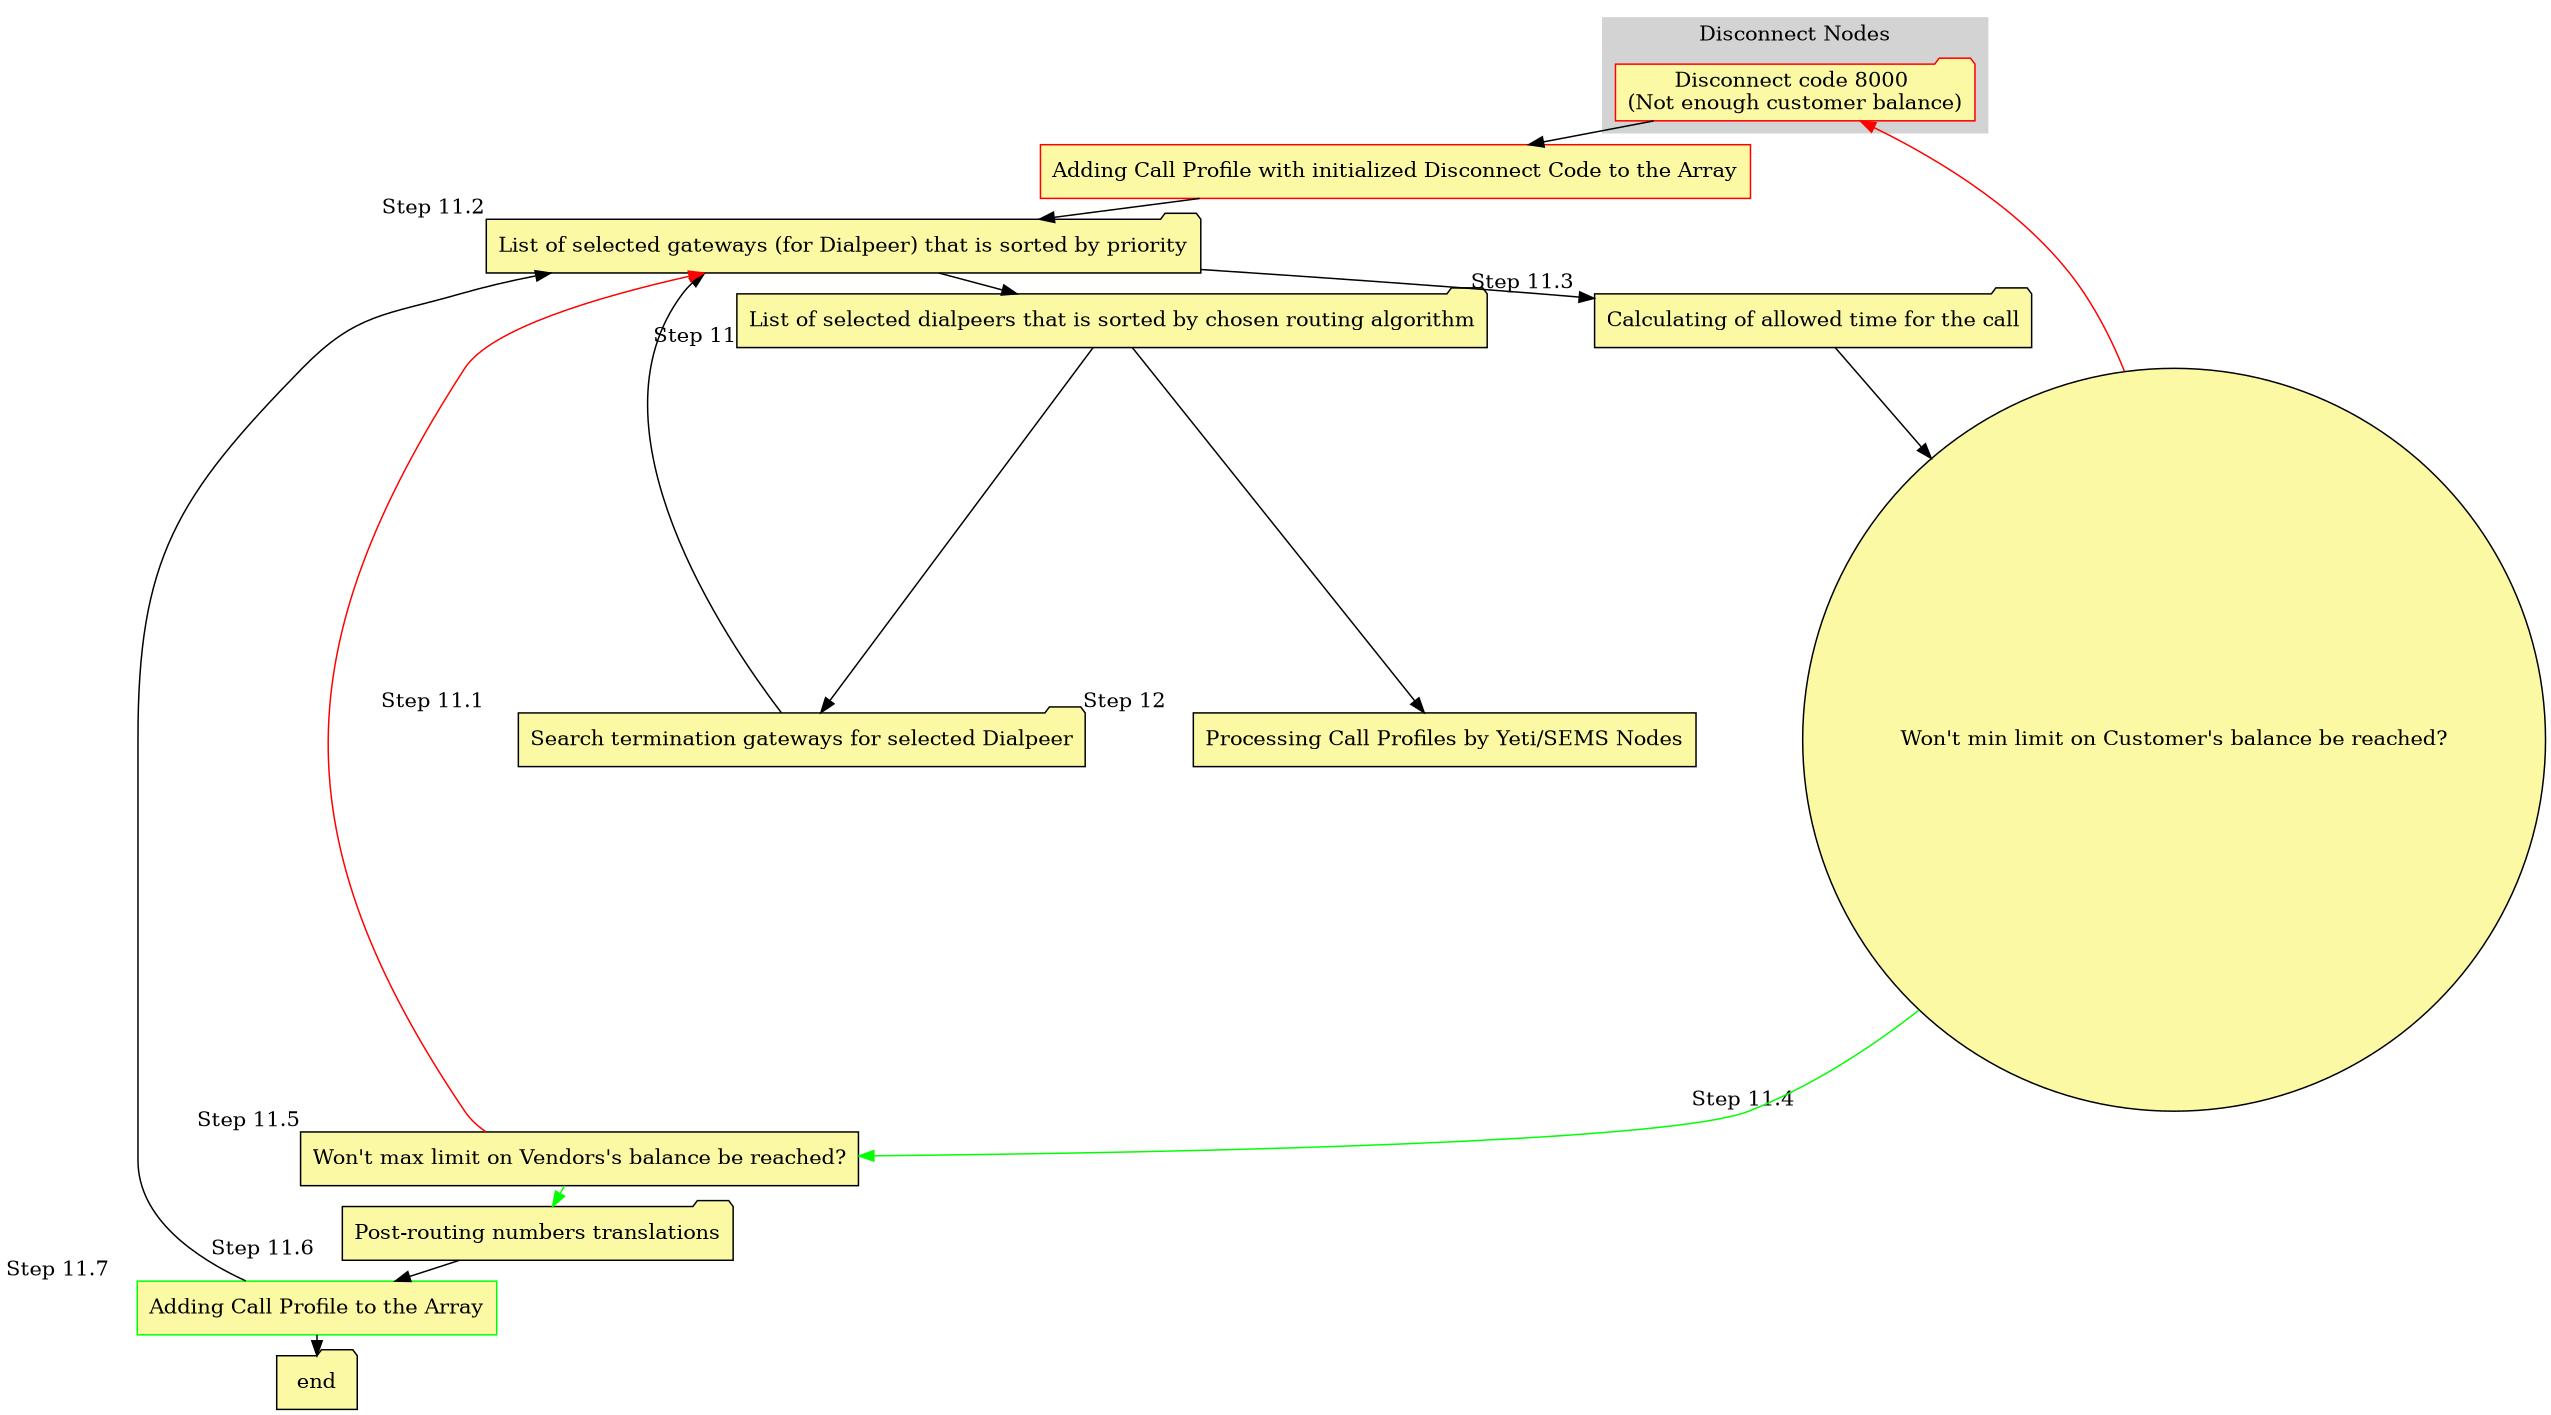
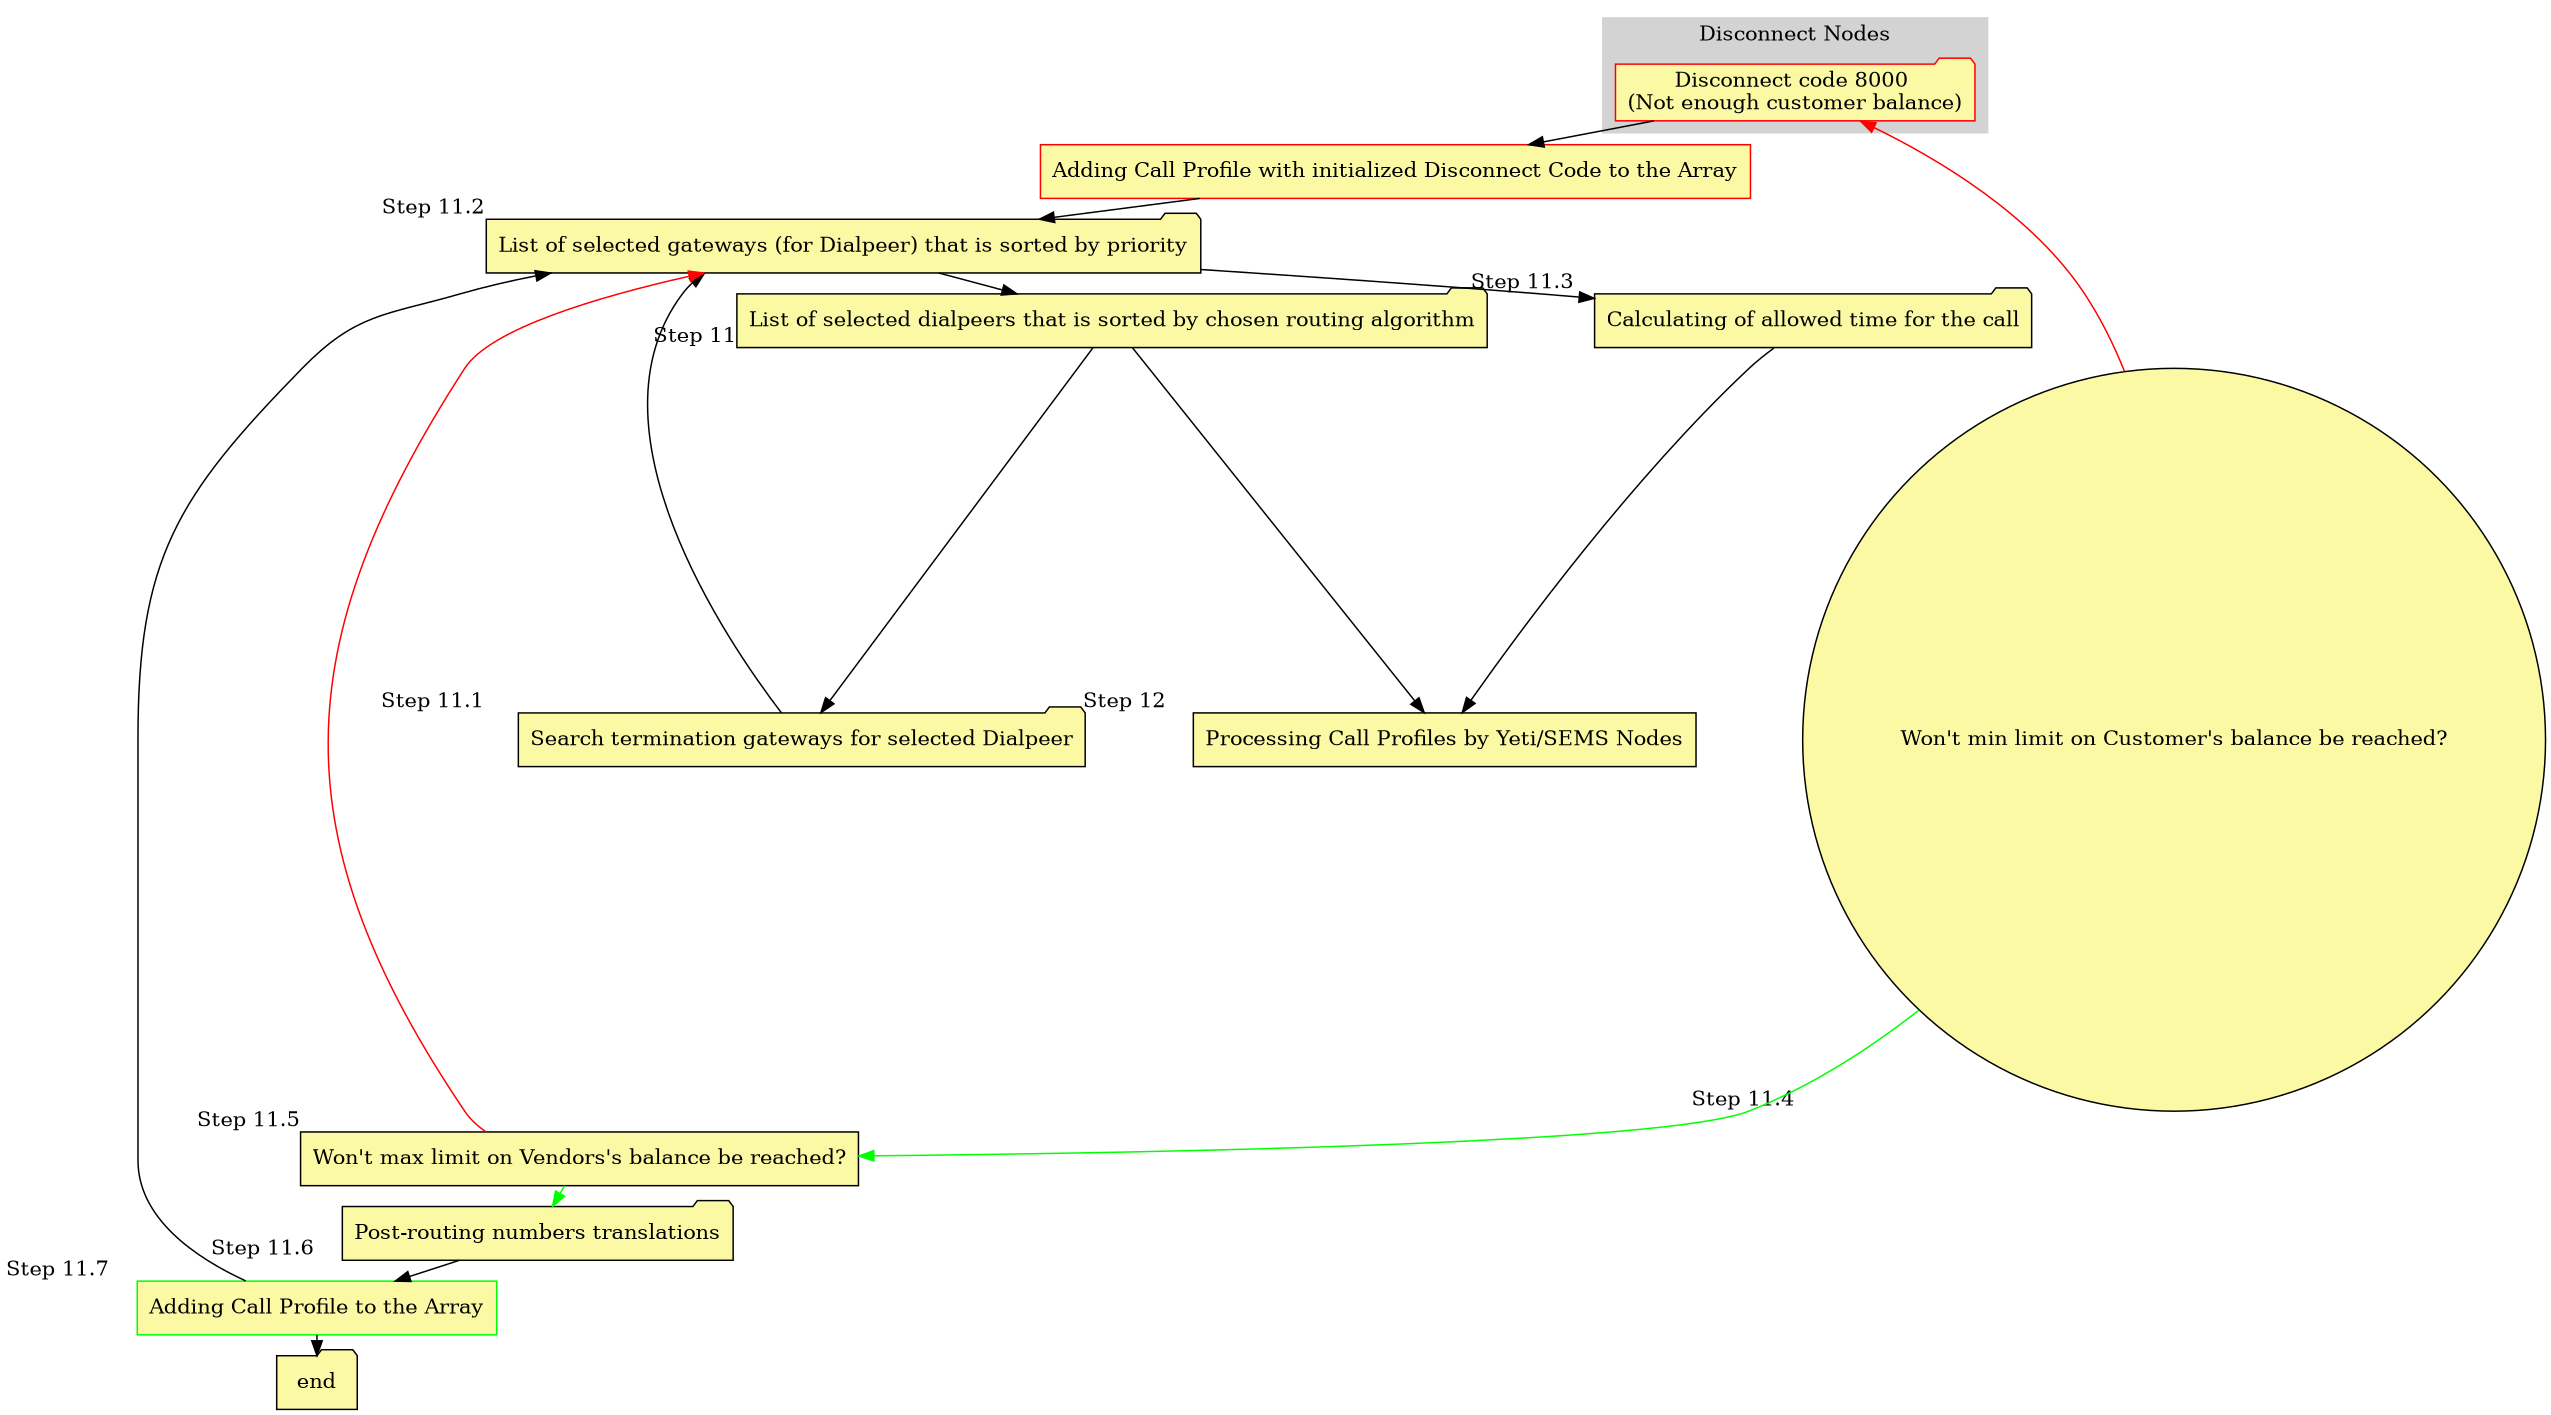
edge "Calculating of allowed time for the call Step 11.3" -> "Won't min limit on Customer's balance be reached? Step 11.4": now "Calculating of allowed time for the call Step 11.3" -> "Processing Call Profiles by Yeti/SEMS Nodes Step 12"
